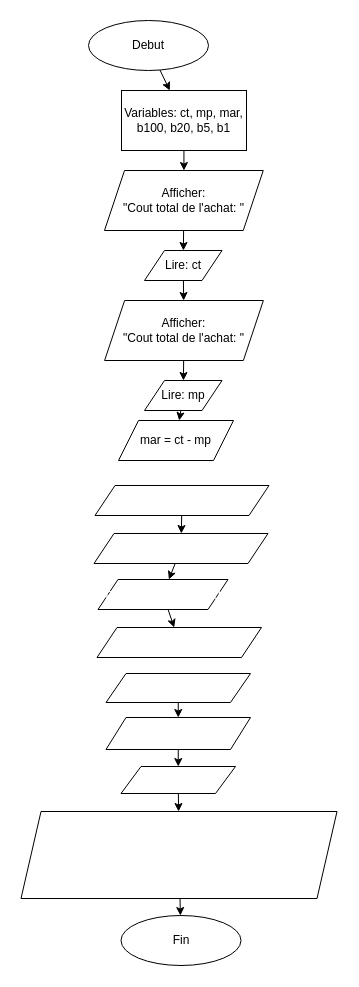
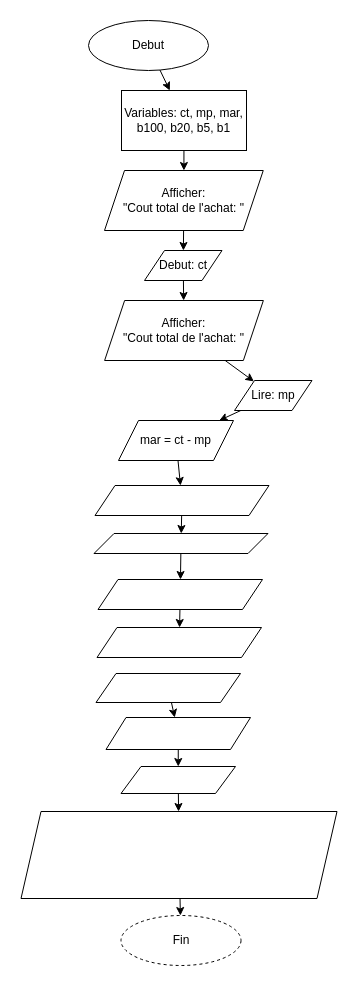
node "Lire: ct": label "Lire: ct" -> "Debut: ct"
node "Lire: mp": moved (183, 396) -> (273, 396)
edge "mar = ct - mp" -> "b100 = mar DIV 100": added
node "mar = mar MOD 100": size 174x30 -> 174x20
node "b20 = mar DIV 20": size 130x30 -> 165x30
node "mar = total MOD 20": label "mar = total MOD 20" -> "mar = mar MOD 20"
node "b5 = mar DIV 5": moved (178, 688) -> (168, 688)
node "Fin": style solid -> dashed
